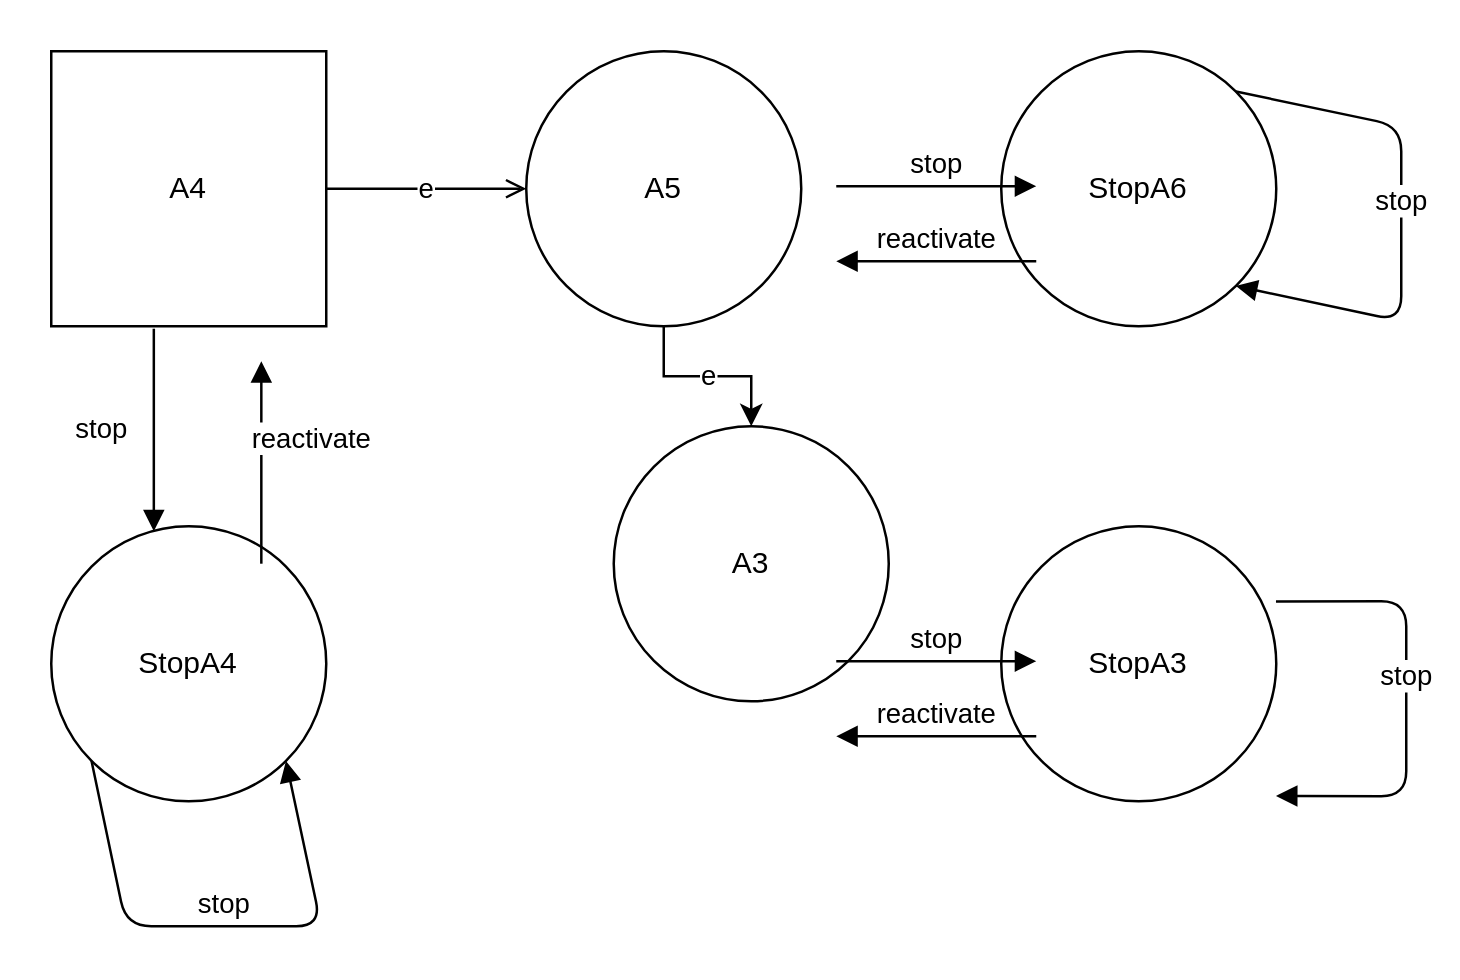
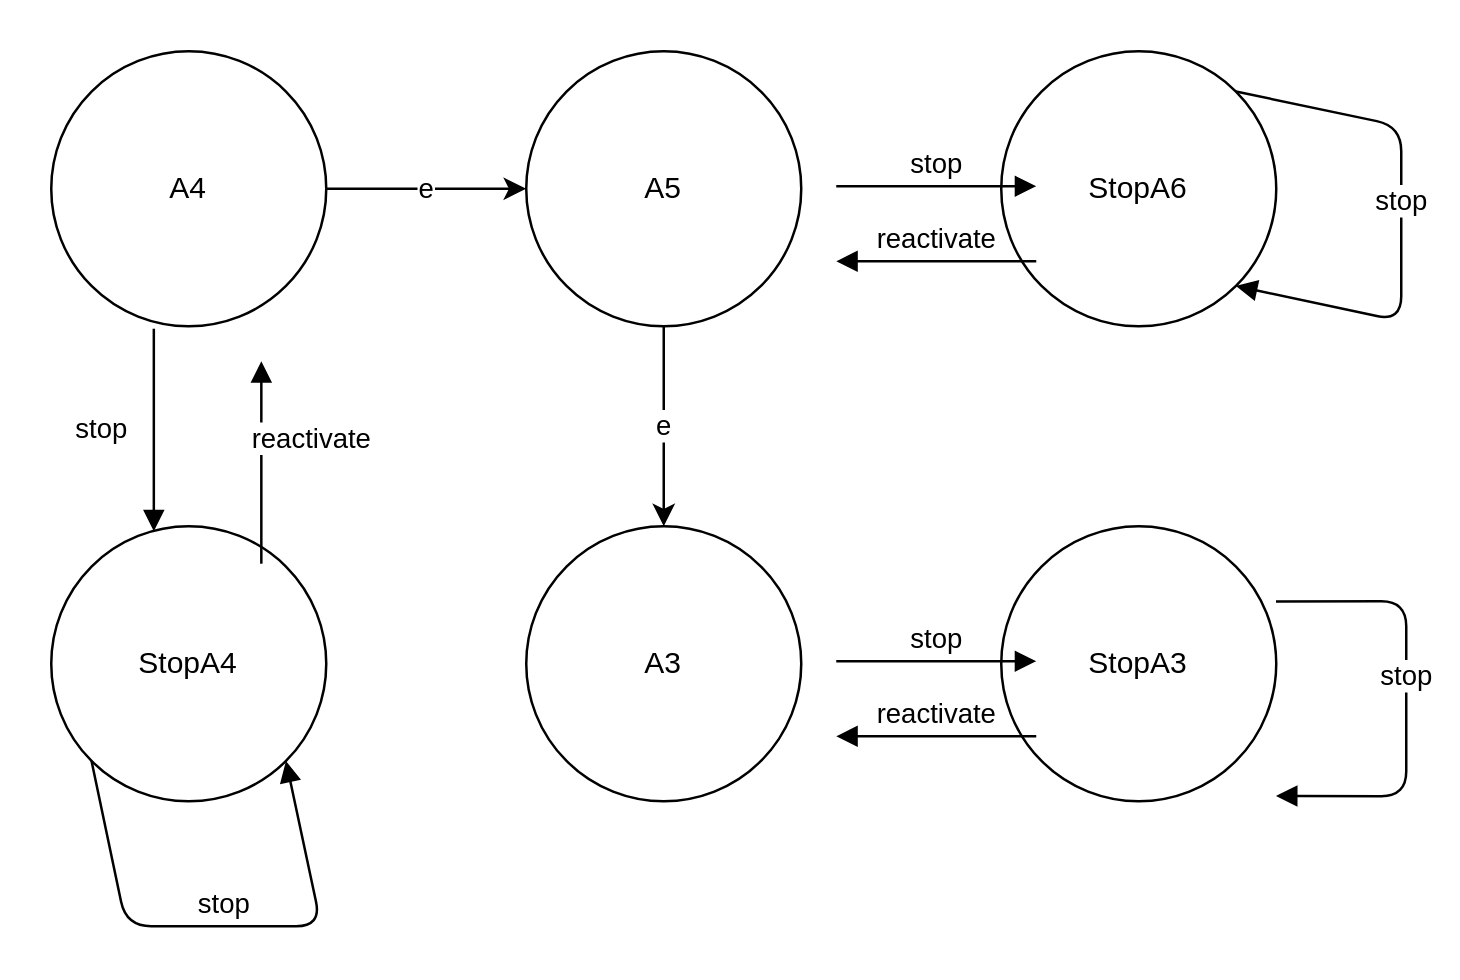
node "A4": shape rectangle -> ellipse
edge "A4" -> "A5": arrowhead open -> classic
node "A3": moved (751, 564) -> (664, 664)
